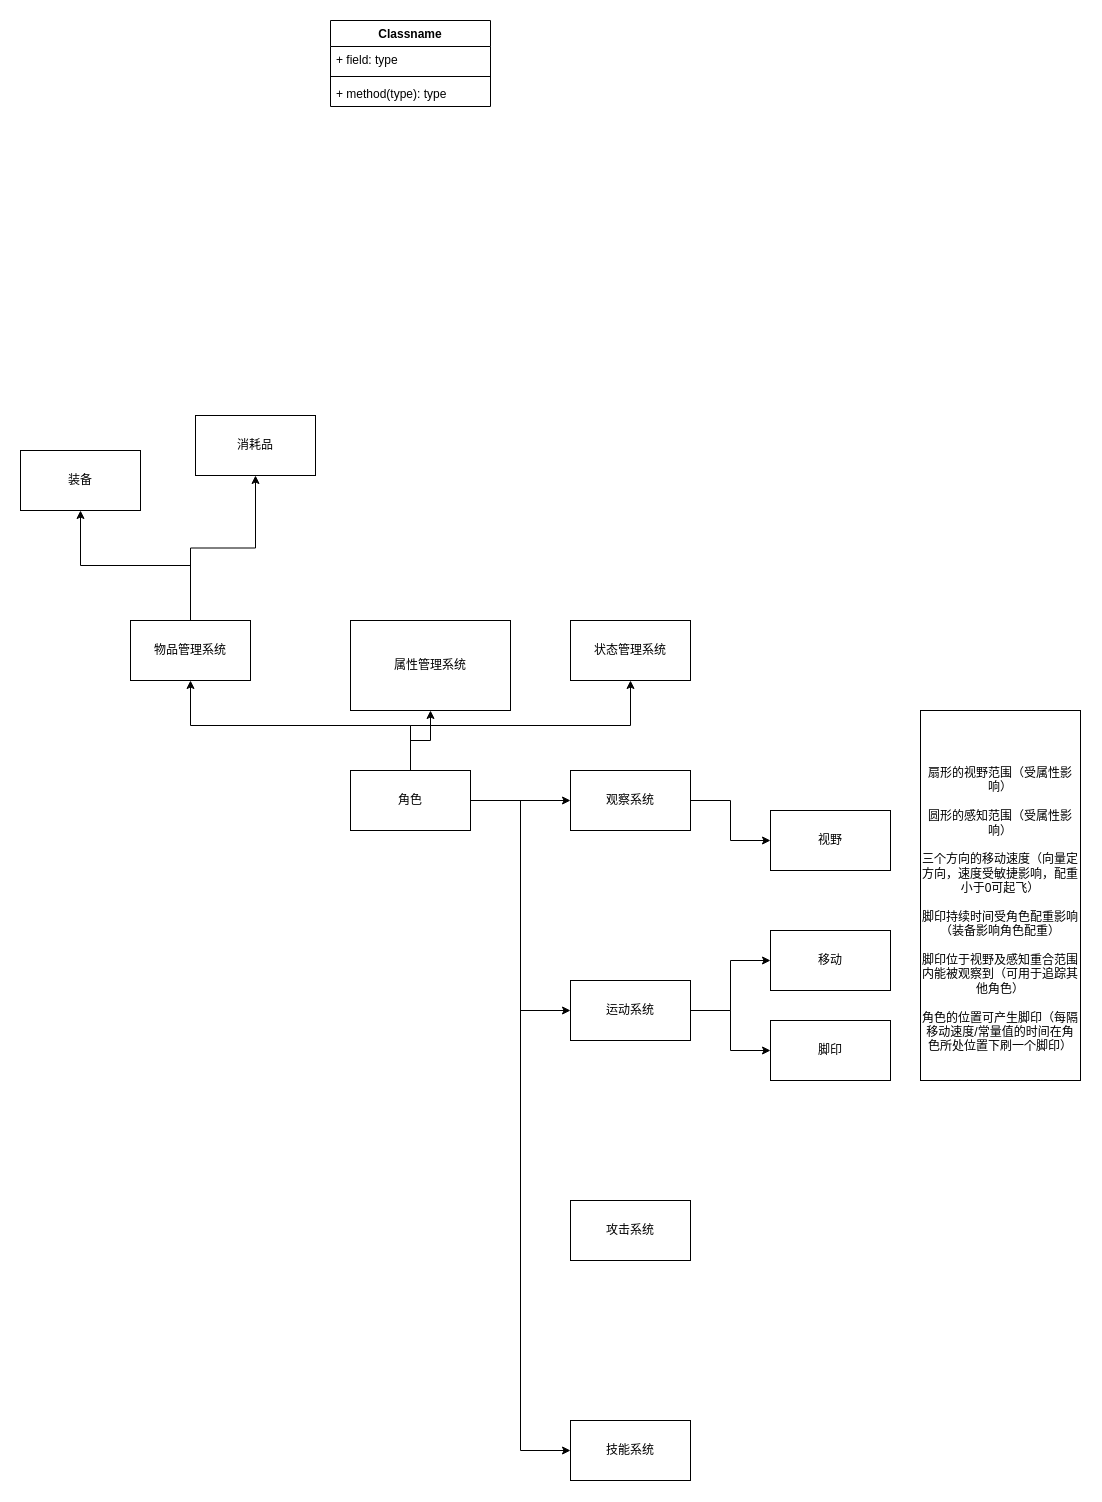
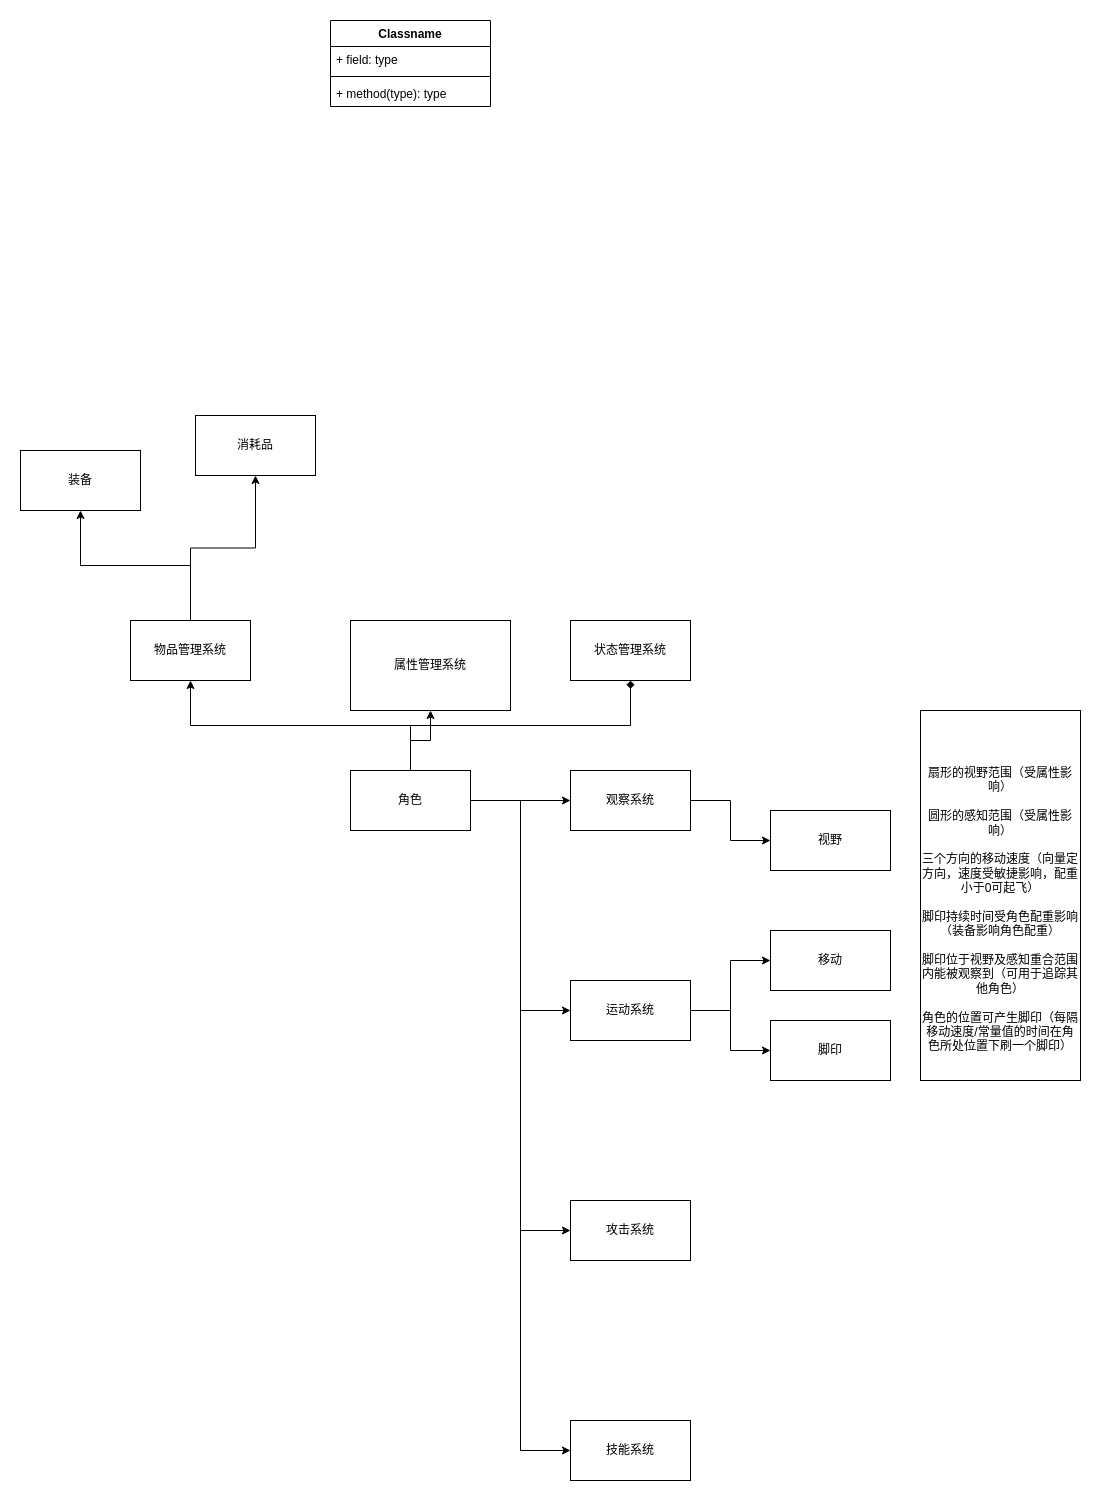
edge "角色" -> "状态管理系统": arrowhead classic -> diamond
edge "角色" -> "攻击系统": added
